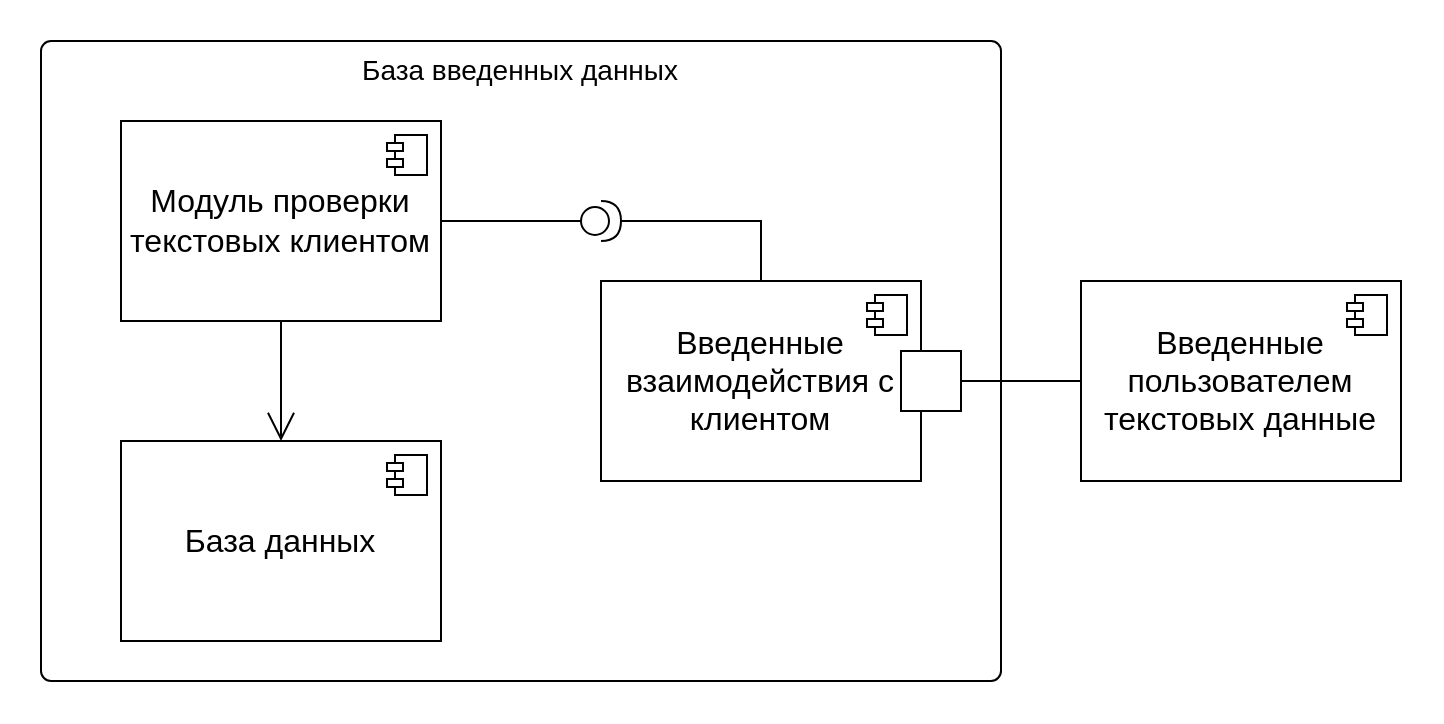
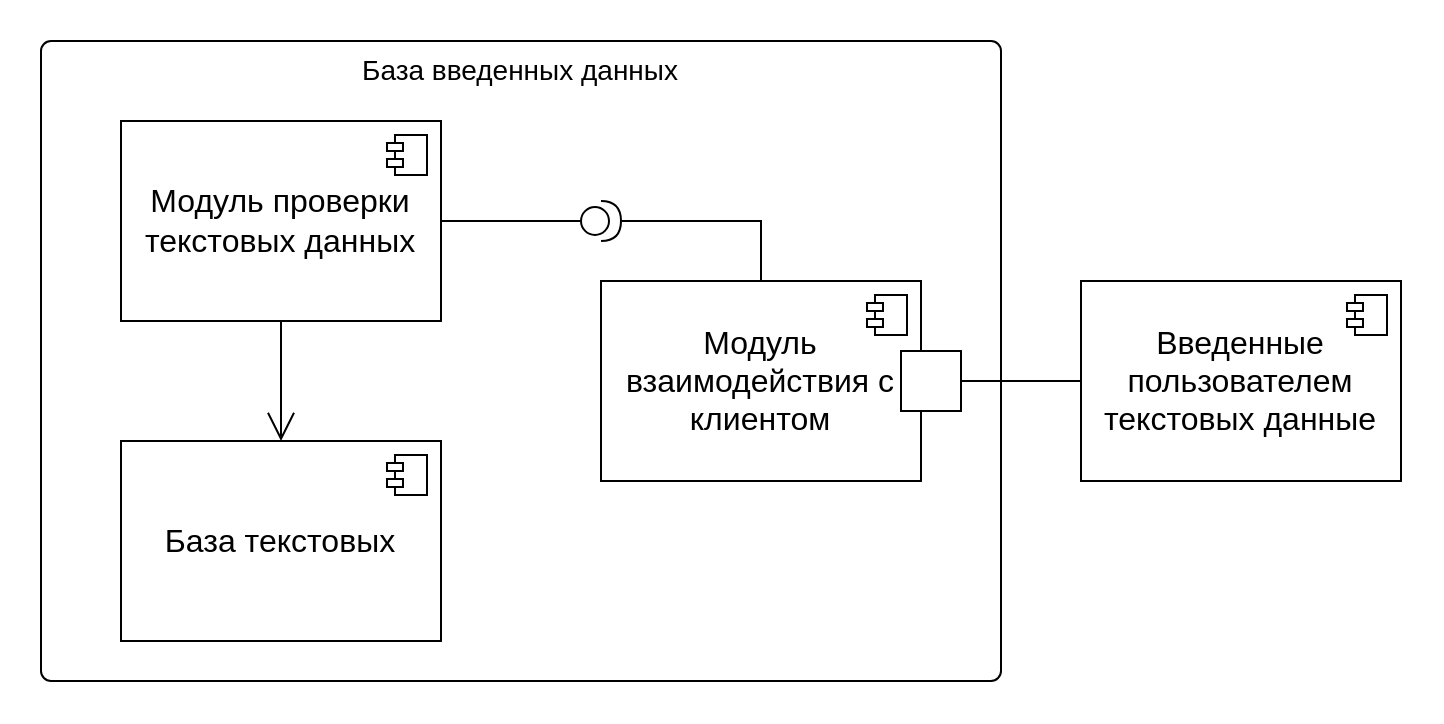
node "Модуль проверки текстовых клиентом": label "Модуль проверки текстовых клиентом" -> "Модуль проверки текстовых данных"
node "Введенные взаимодействия с клиентом": label "Введенные взаимодействия с клиентом" -> "Модуль взаимодействия с клиентом"
node "База данных": label "База данных" -> "База текстовых"
